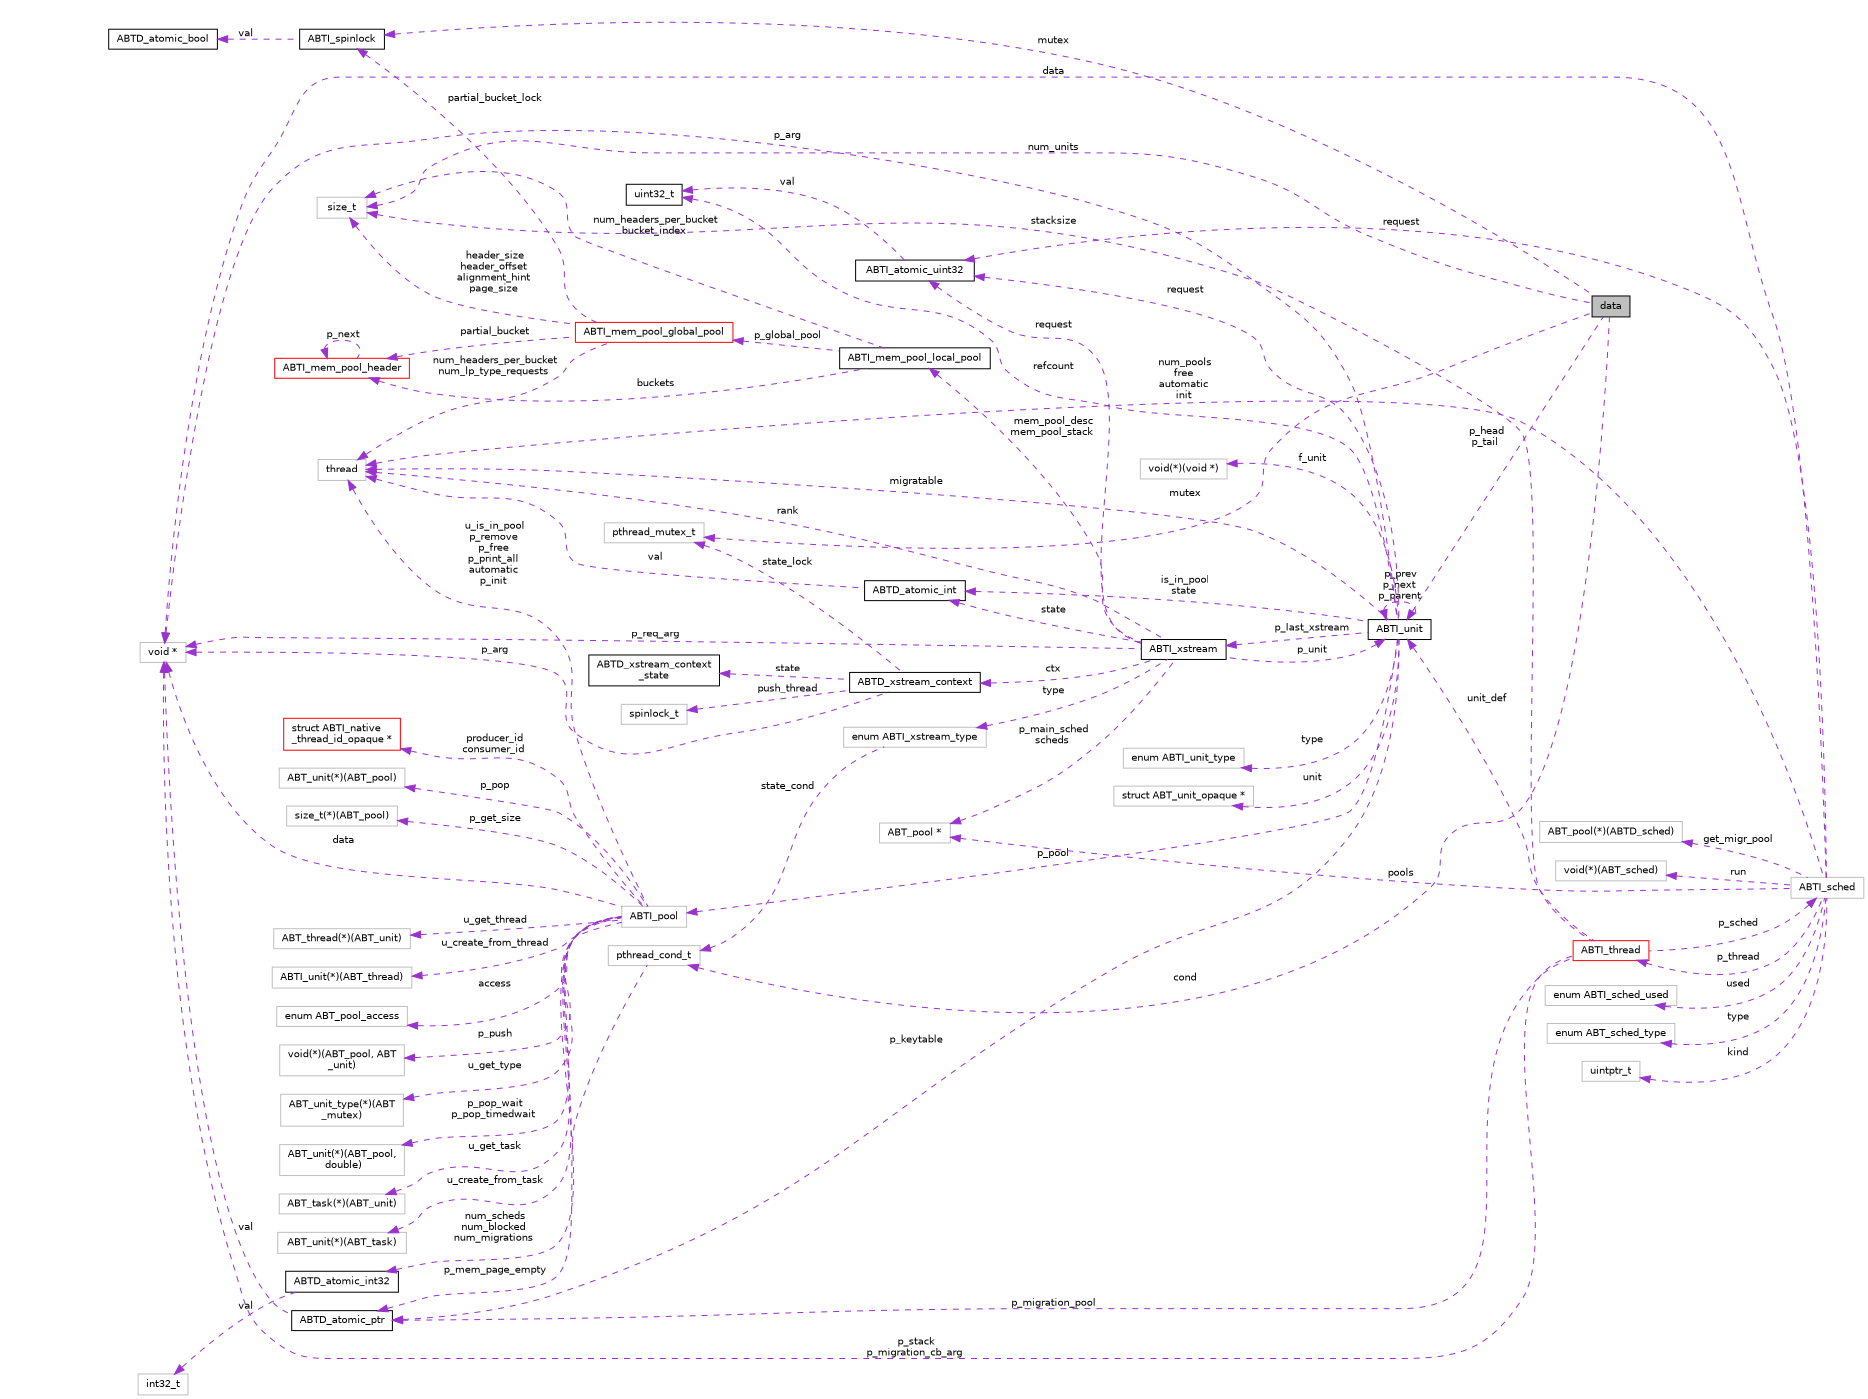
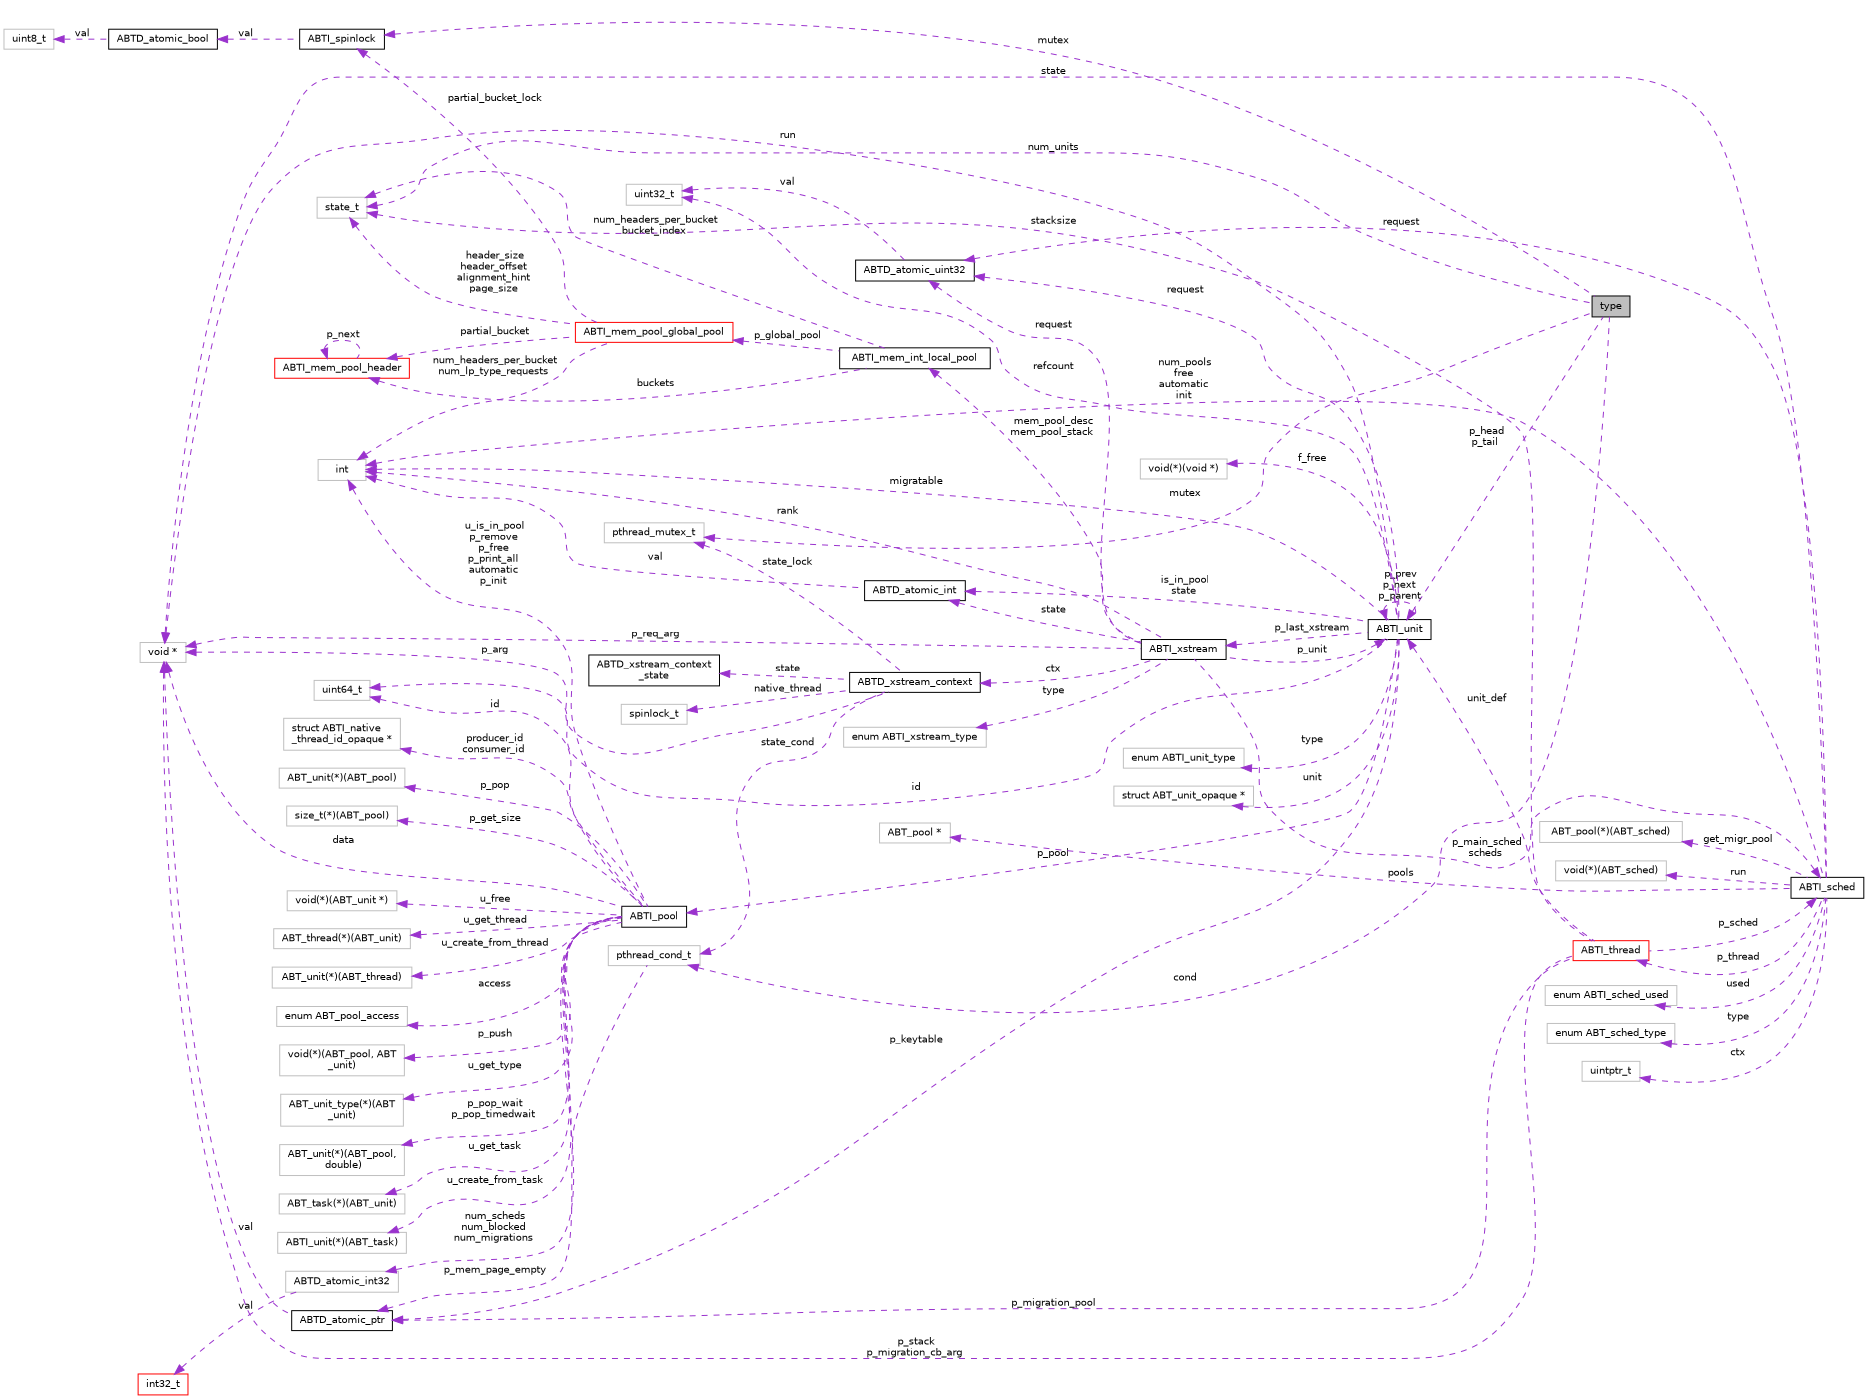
node "uint8_t": added
edge "ABTI_sched" -> "void *": label " data" -> " state"
edge "ABTI_unit" -> "void *": label " p_arg" -> " run"
node "uint32_t": color black -> grey75
node "size_t": label "size_t" -> "state_t"
node "ABTI_atomic_uint32": label "ABTI_atomic_uint32" -> "ABTD_atomic_uint32"
node "data": label "data" -> "type"
node "ABTI_mem_pool_local_pool": label "ABTI_mem_pool_local_pool" -> "ABTI_mem_int_local_pool"
edge "ABTI_unit" -> "void(*)(void *)": label " f_unit" -> " f_free"
node "thread": label "thread" -> "int"
edge "ABTD_xstream_context" -> "spinlock_t": label " push_thread" -> " native_thread"
node "uint64_t": added
node "struct ABTI_native _thread_id_opaque *": color red -> grey75
edge "ABTI_xstream" -> "ABT_pool *": now "ABTI_xstream" -> "ABTI_sched"
node "ABT_pool(*)(ABTD_sched)": label "ABT_pool(*)(ABTD_sched)" -> "ABT_pool(*)(ABT_sched)"
edge "enum ABTI_xstream_type" -> "pthread_cond_t": now "ABTD_xstream_context" -> "pthread_cond_t"
node "ABTI_sched": color grey75 -> black
node "void(*)(ABT_unit *)": added
node "ABTI_pool": color grey75 -> black
node "ABTI_unit(*)(ABT_thread)": label "ABTI_unit(*)(ABT_thread)" -> "ABT_unit(*)(ABT_thread)"
edge "ABTI_sched" -> "uintptr_t": label " kind" -> " ctx"
node "ABT_unit_type(*)(ABT _mutex)": label "ABT_unit_type(*)(ABT _mutex)" -> "ABT_unit_type(*)(ABT _unit)"
node "ABT_unit(*)(ABT_task)": label "ABT_unit(*)(ABT_task)" -> "ABTI_unit(*)(ABT_task)"
node "ABTD_atomic_int32": color black -> grey75
node "int32_t": color grey75 -> red
